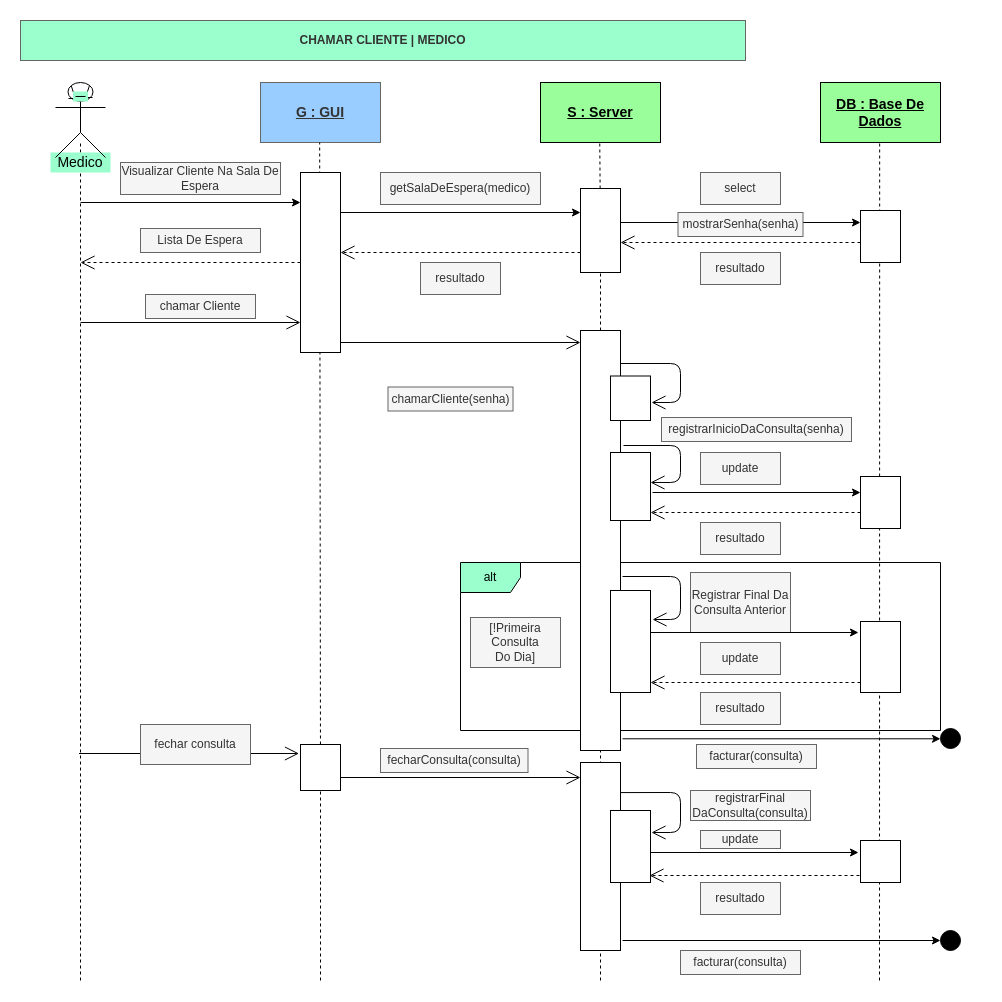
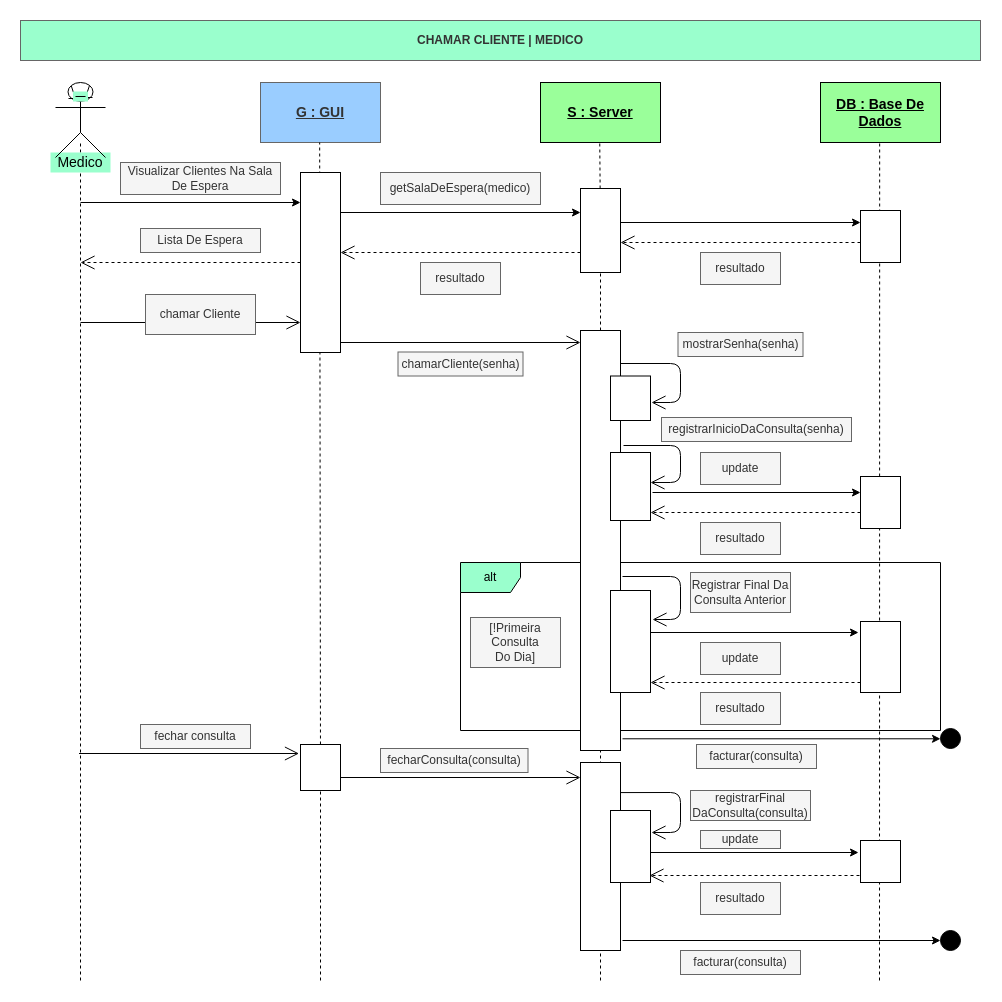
node "CHAMAR CLIENTE | MEDICO": size 725x40 -> 960x40
node "Visualizar Cliente Na Sala De Espera": label "Visualizar Cliente Na Sala De Espera" -> "Visualizar Clientes Na Sala De Espera"
node "select": removed
node "mostrarSenha(senha)": moved (741, 225) -> (741, 345)
node "chamar Cliente": size 110x24 -> 110x40
node "chamarCliente(senha)": moved (451, 399) -> (461, 364)
node "Registrar Final Da Consulta Anterior": size 100x60 -> 100x40
node "fechar consulta": size 110x40 -> 110x24
